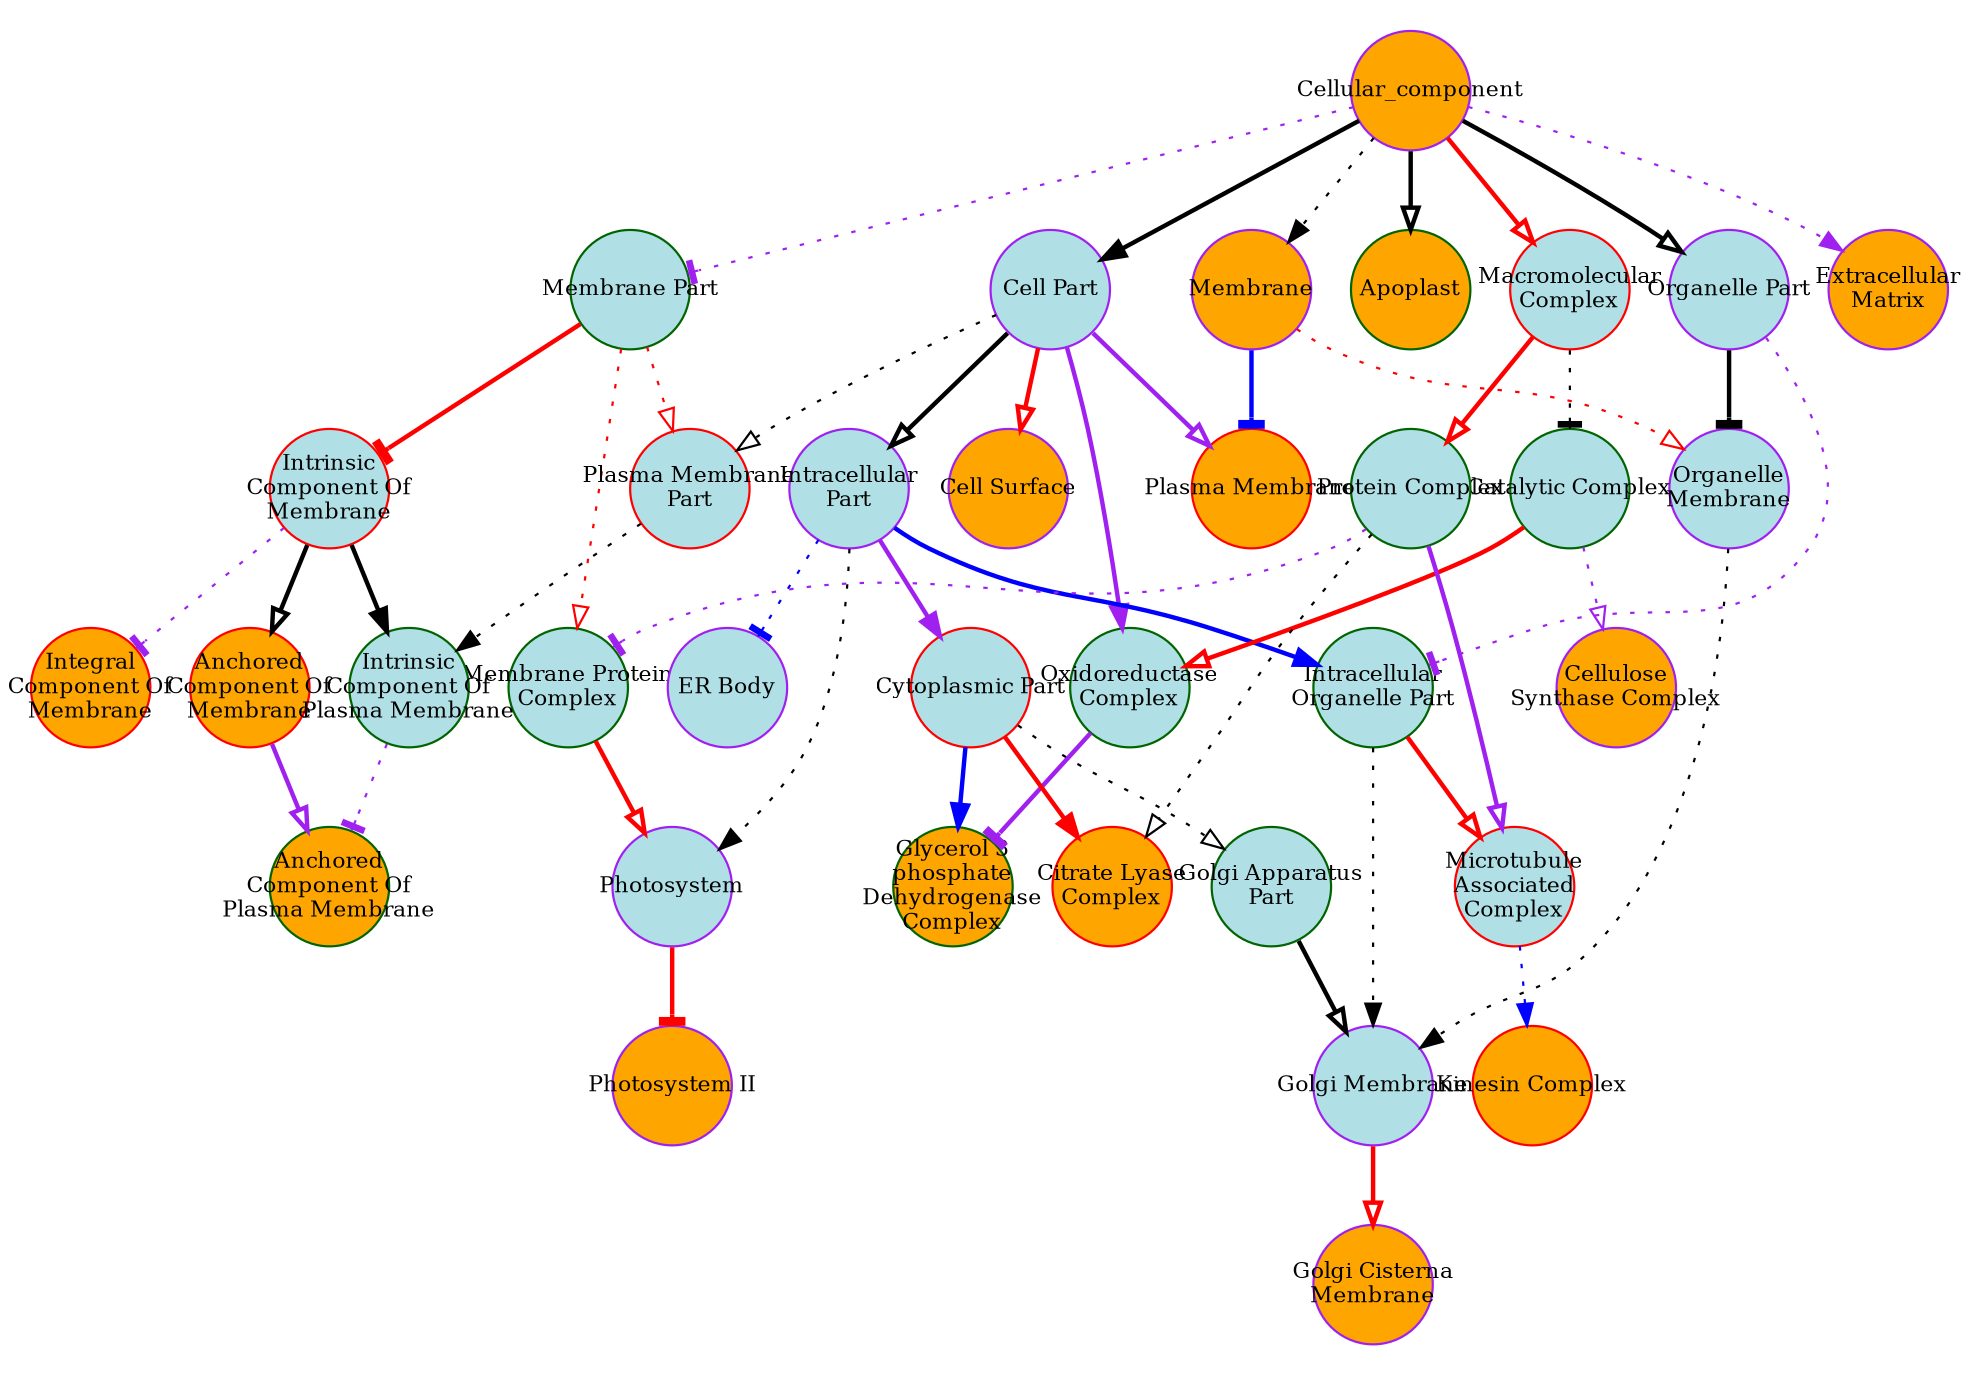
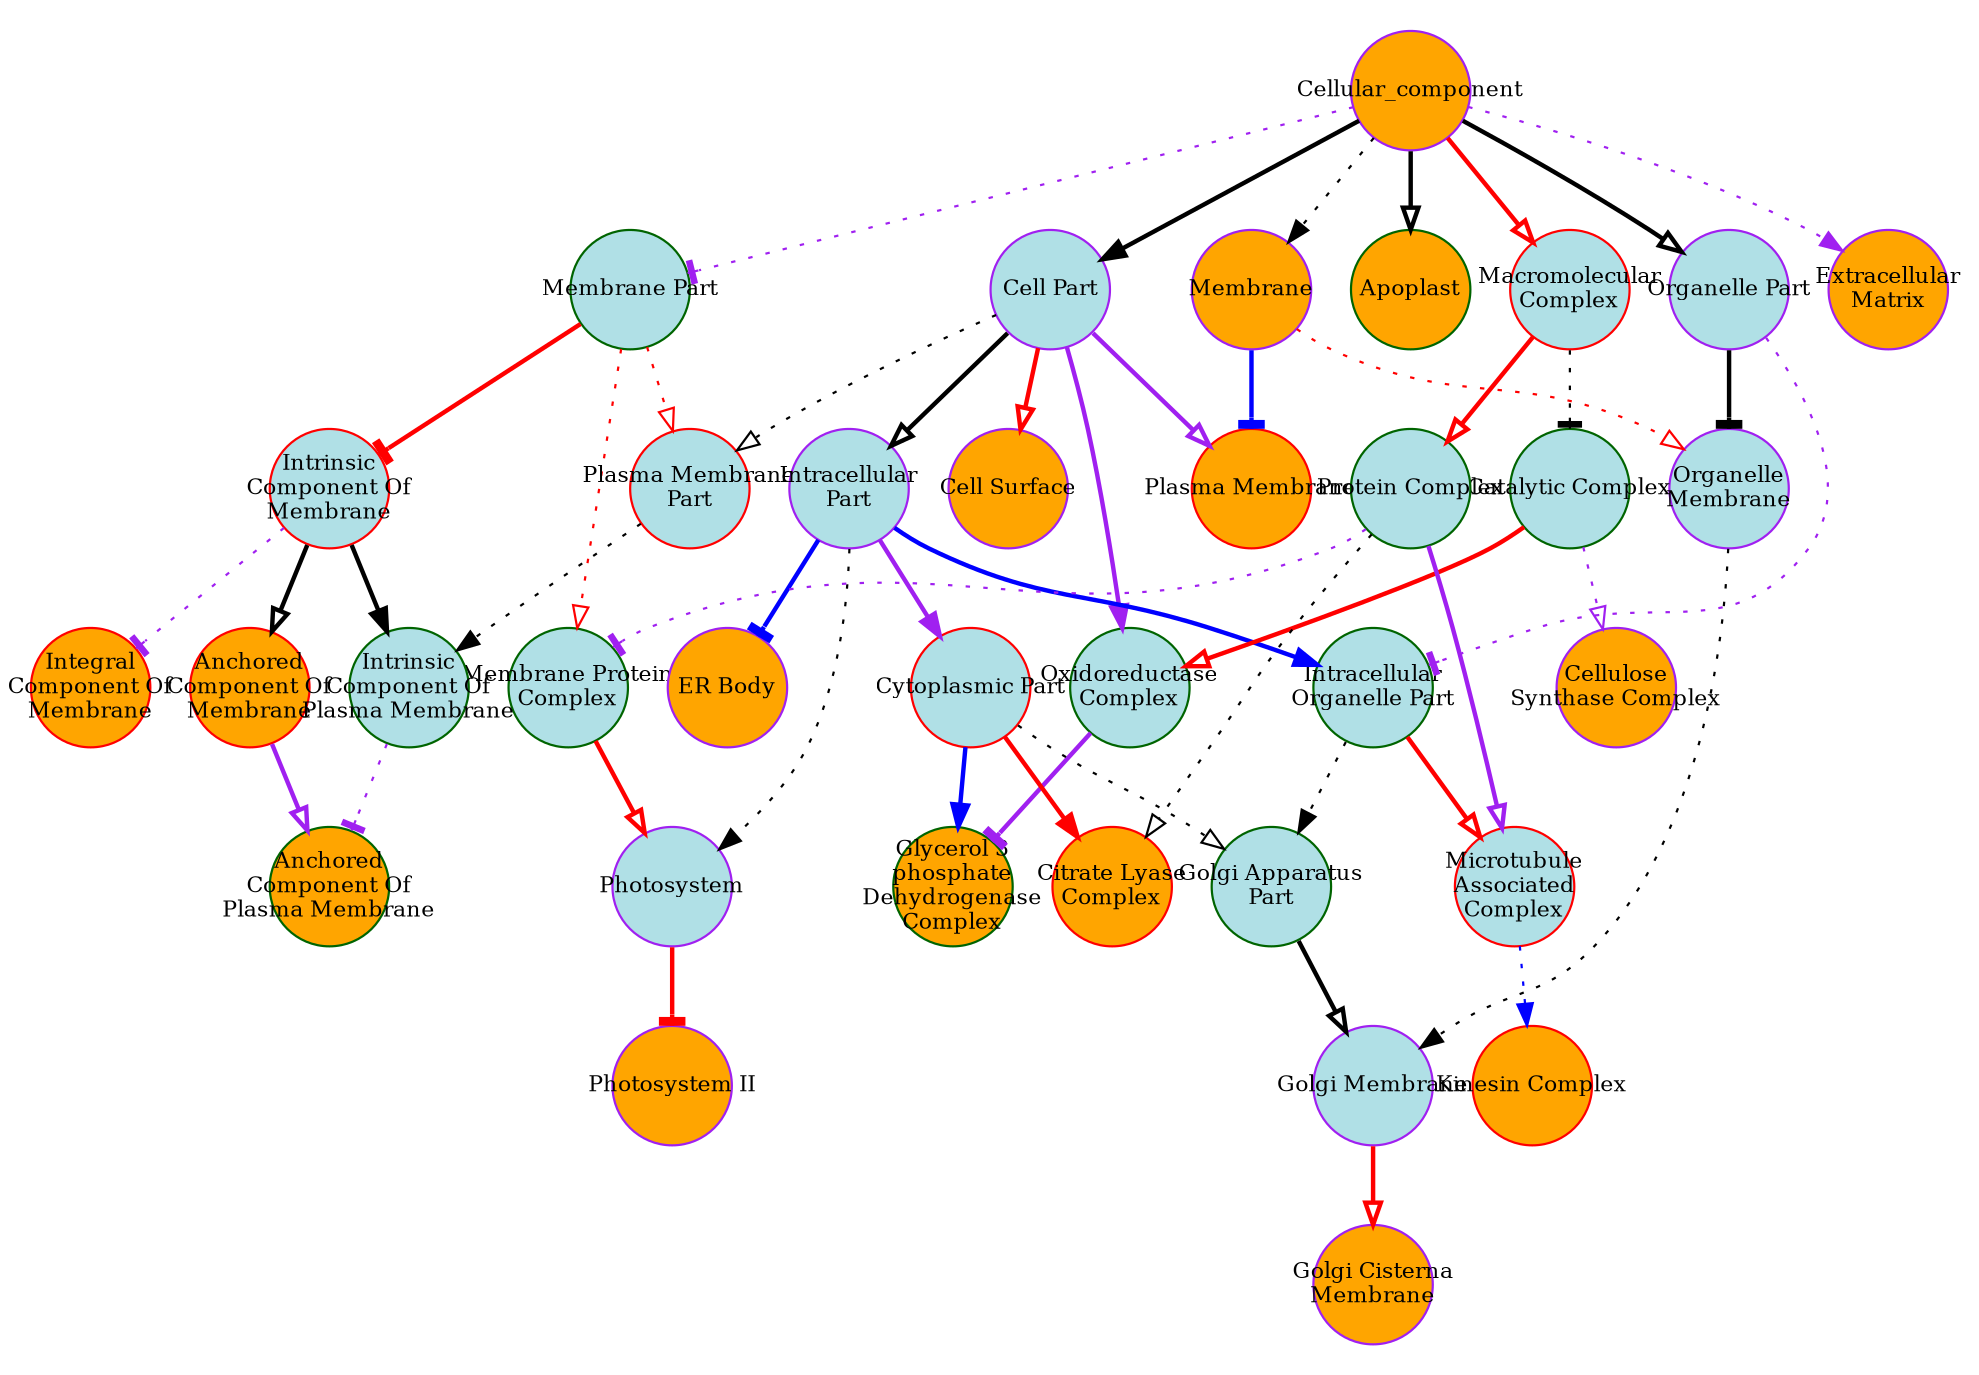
edge "Intracellular Part" -> "ER Body": style dotted -> bold
node "ER Body": fillcolor powderblue -> orange
edge "Intracellular Organelle Part" -> "Golgi Membrane": now "Intracellular Organelle Part" -> "Golgi Apparatus Part"
